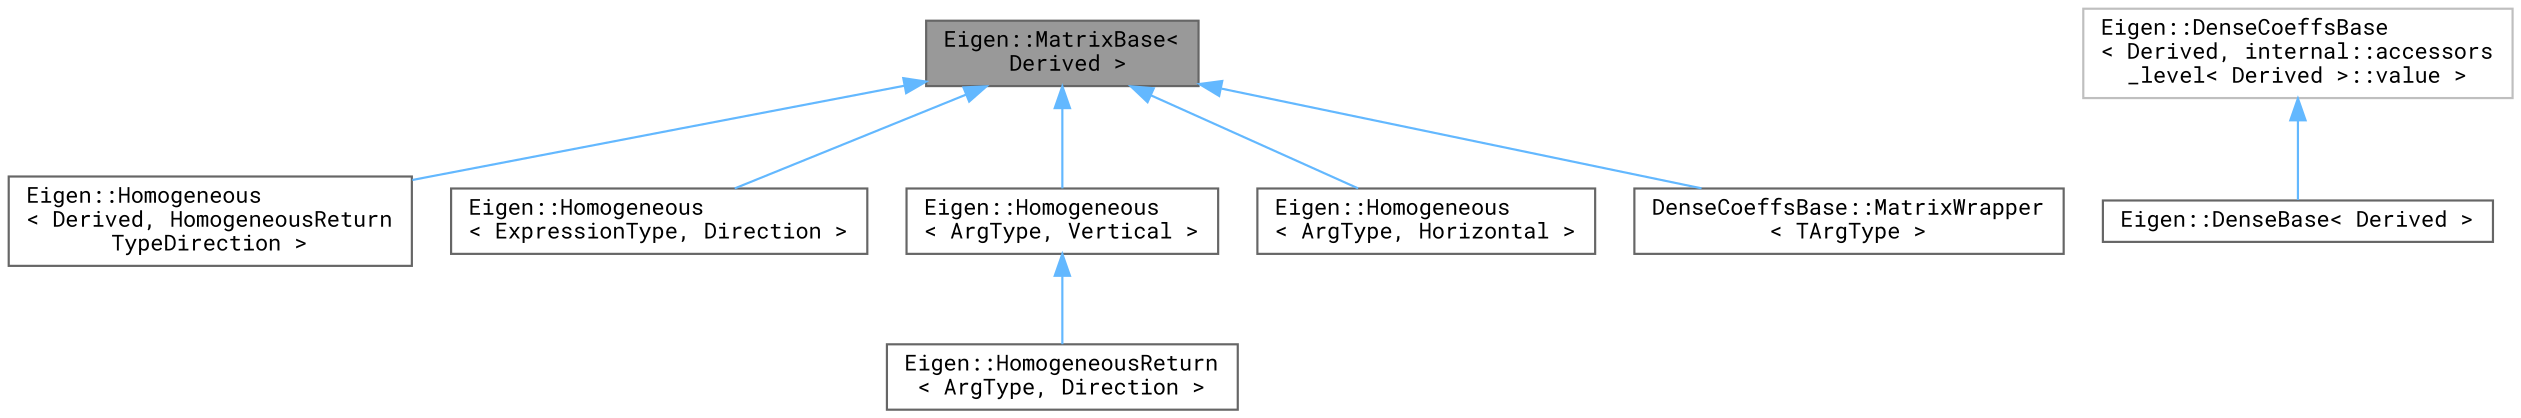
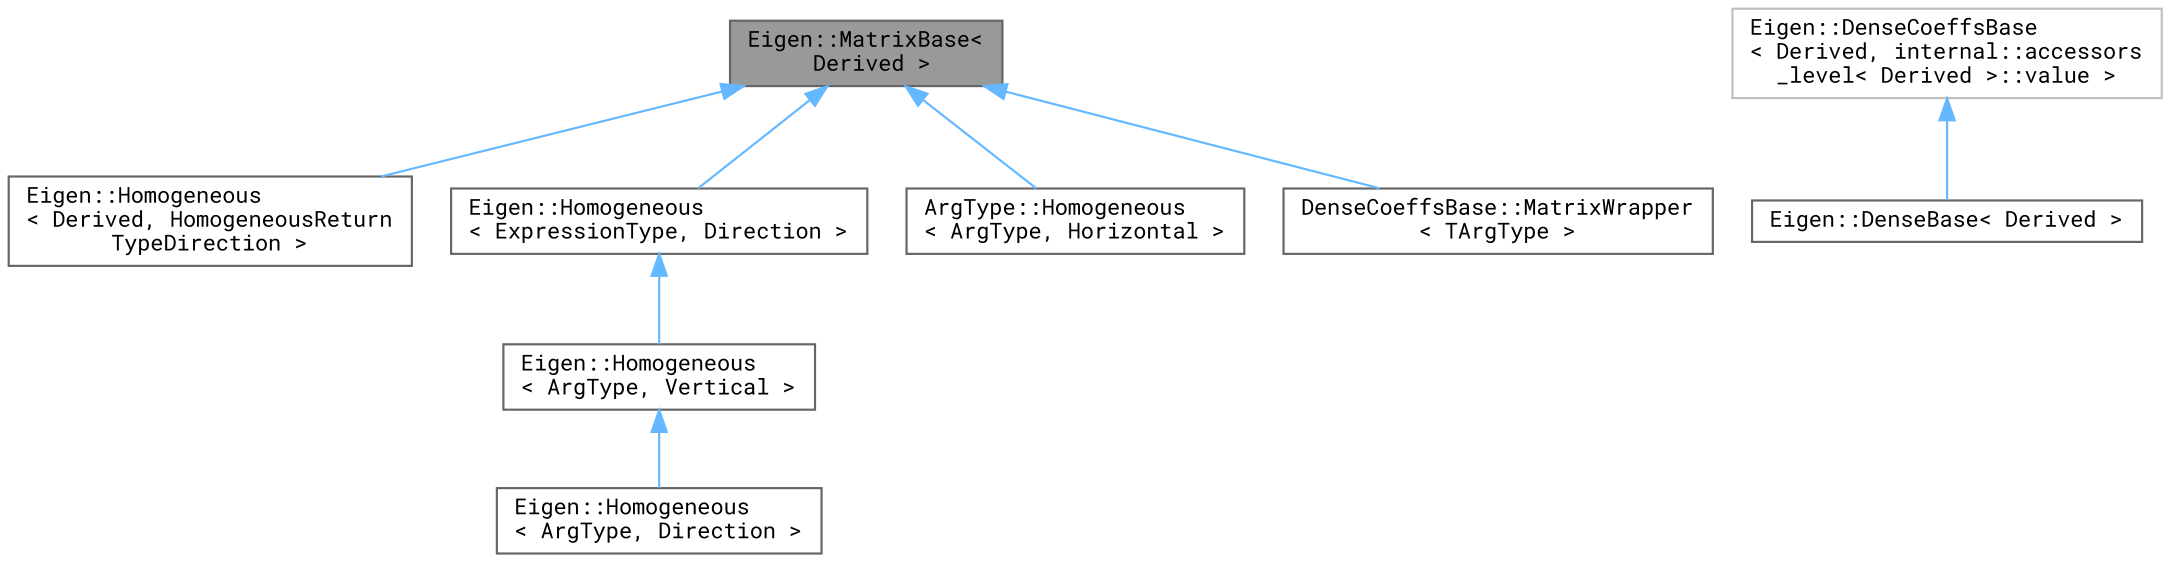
edge "Eigen::Homogeneous < ArgType, Vertical >" -> "Eigen::MatrixBase< Derived >": now "Eigen::Homogeneous < ArgType, Vertical >" -> "Eigen::Homogeneous < ExpressionType, Direction >"
node "Eigen::Homogeneous < ArgType, Horizontal >": label "Eigen::Homogeneous < ArgType, Horizontal >" -> "ArgType::Homogeneous < ArgType, Horizontal >"
node "Eigen::HomogeneousReturn < ArgType, Direction >": label "Eigen::HomogeneousReturn < ArgType, Direction >" -> "Eigen::Homogeneous < ArgType, Direction >"
